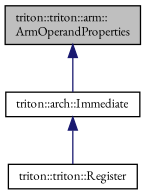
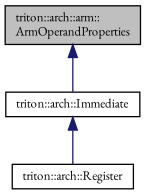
node "triton::triton::arm:: ArmOperandProperties": label "triton::triton::arm:: ArmOperandProperties" -> "triton::arch::arm:: ArmOperandProperties"
node "triton::triton::Register": label "triton::triton::Register" -> "triton::arch::Register"
